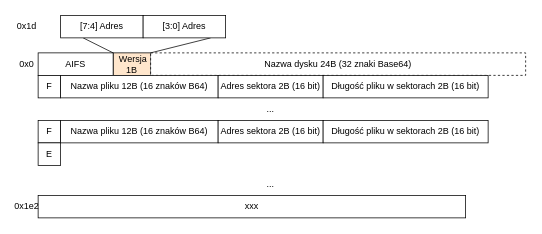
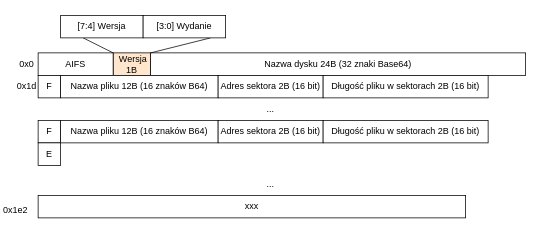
node "0x1d": moved (27, 27) -> (27, 87)
node "[7:4] Adres": label "[7:4] Adres" -> "[7:4] Wersja"
node "[3:0] Adres": label "[3:0] Adres" -> "[3:0] Wydanie"
node "Nazwa dysku 24B (32 znaki Base64)": style dashed -> solid
node "0x1e2": moved (27, 207) -> (15, 210)
